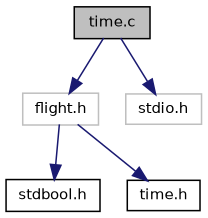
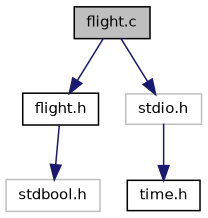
node "time.c": label "time.c" -> "flight.c"
node "flight.h": color grey75 -> black
edge "flight.h" -> "time.h": now "stdio.h" -> "time.h"
node "stdbool.h": color black -> grey75
